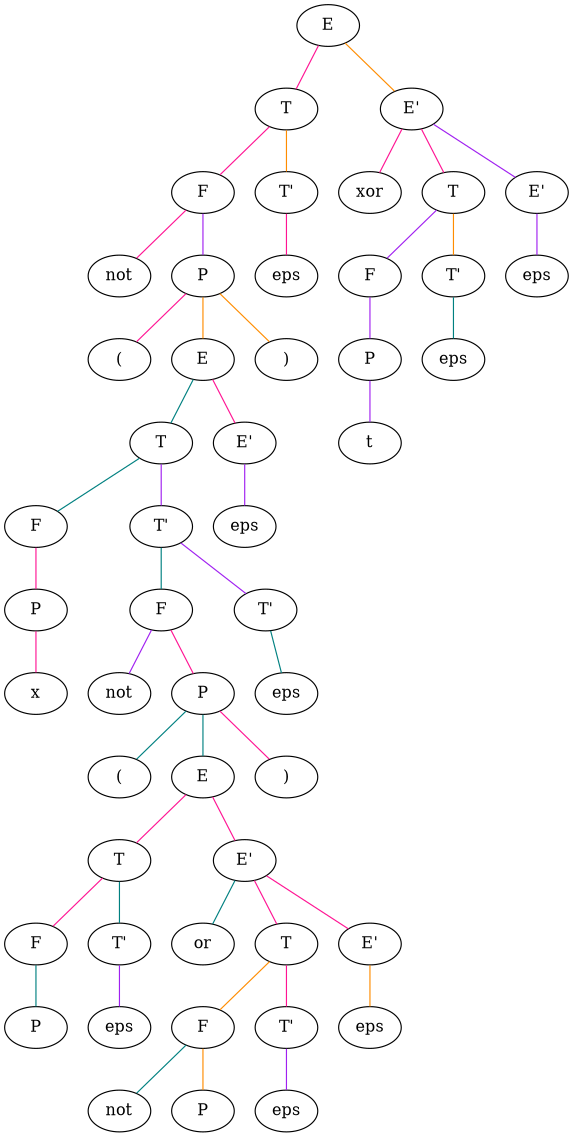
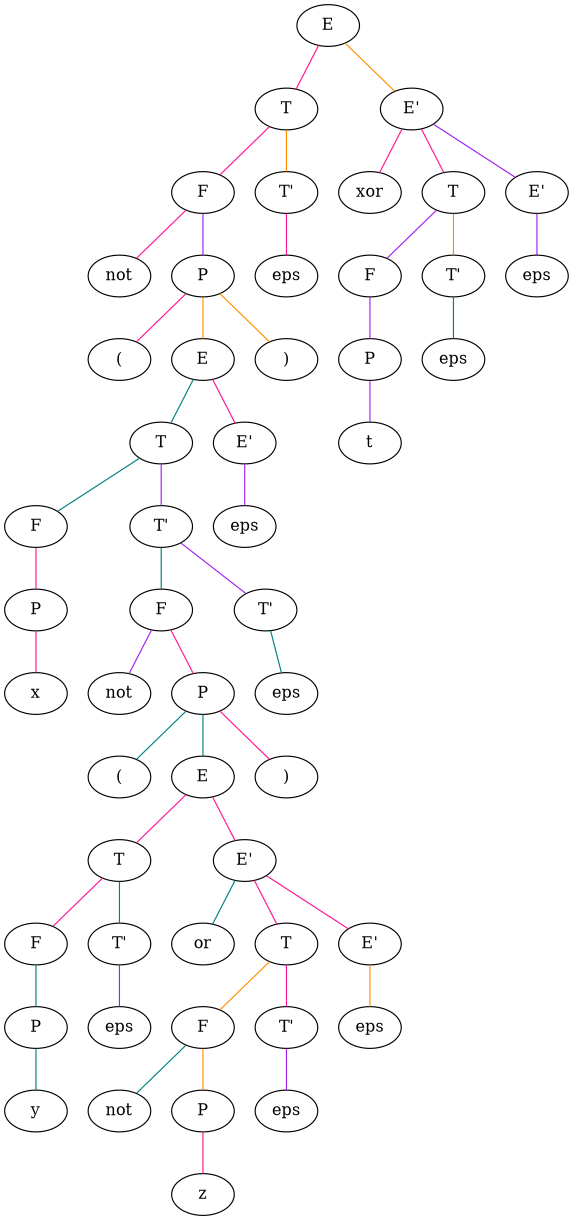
node "y": added
node "z": added
